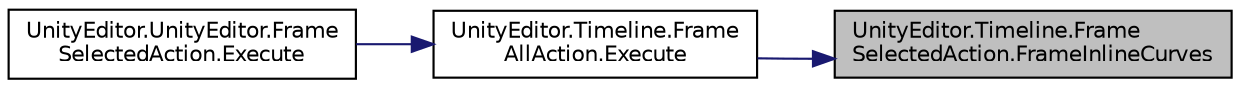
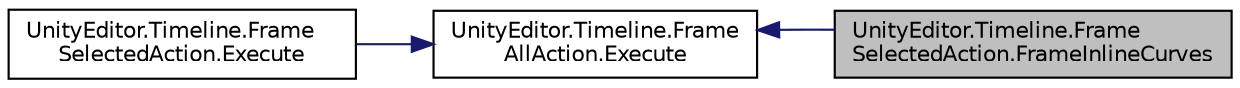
node "UnityEditor.UnityEditor.Frame SelectedAction.Execute": label "UnityEditor.UnityEditor.Frame SelectedAction.Execute" -> "UnityEditor.Timeline.Frame SelectedAction.Execute"
edge "UnityEditor.Timeline.Frame AllAction.Execute" -> "UnityEditor.Timeline.Frame SelectedAction.FrameInlineCurves": reversed
